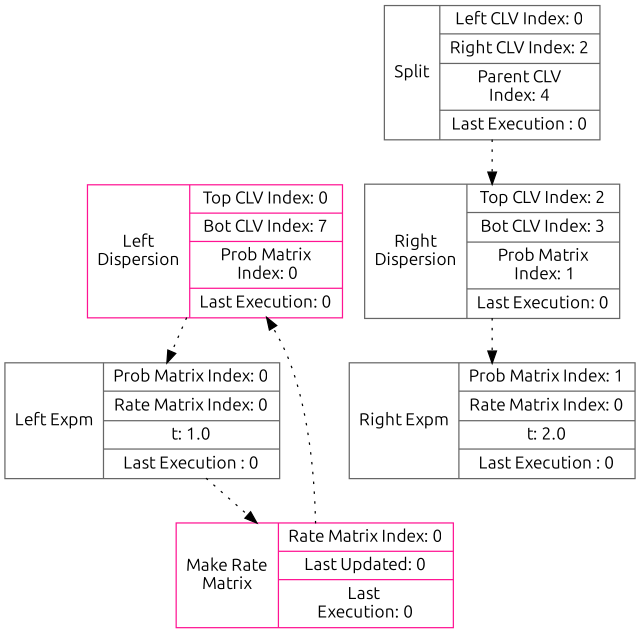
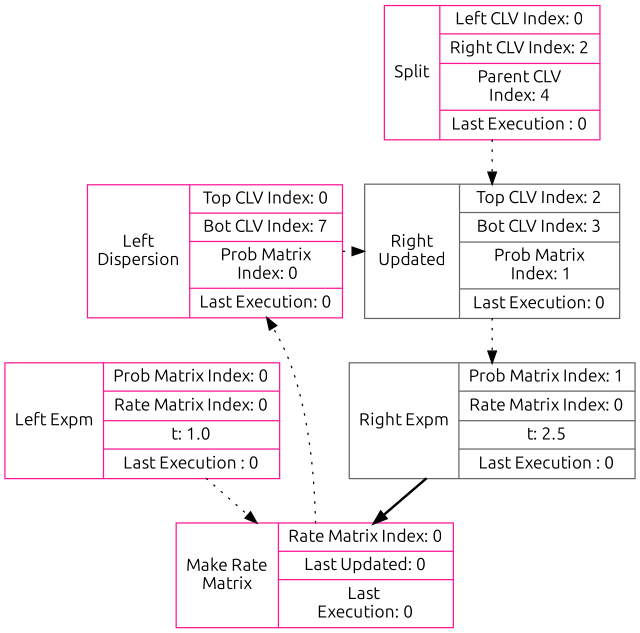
node "Split": color gray40 -> deeppink
node "Right": text "Dispersion" -> "Updated"
edge "Left" -> "Left Expm": now "Left" -> "Right"
node "Left Expm": color gray40 -> deeppink
node "Right Expm": text "t: 2.0" -> "t: 2.5"
edge "Right Expm" -> "Make Rate": added
